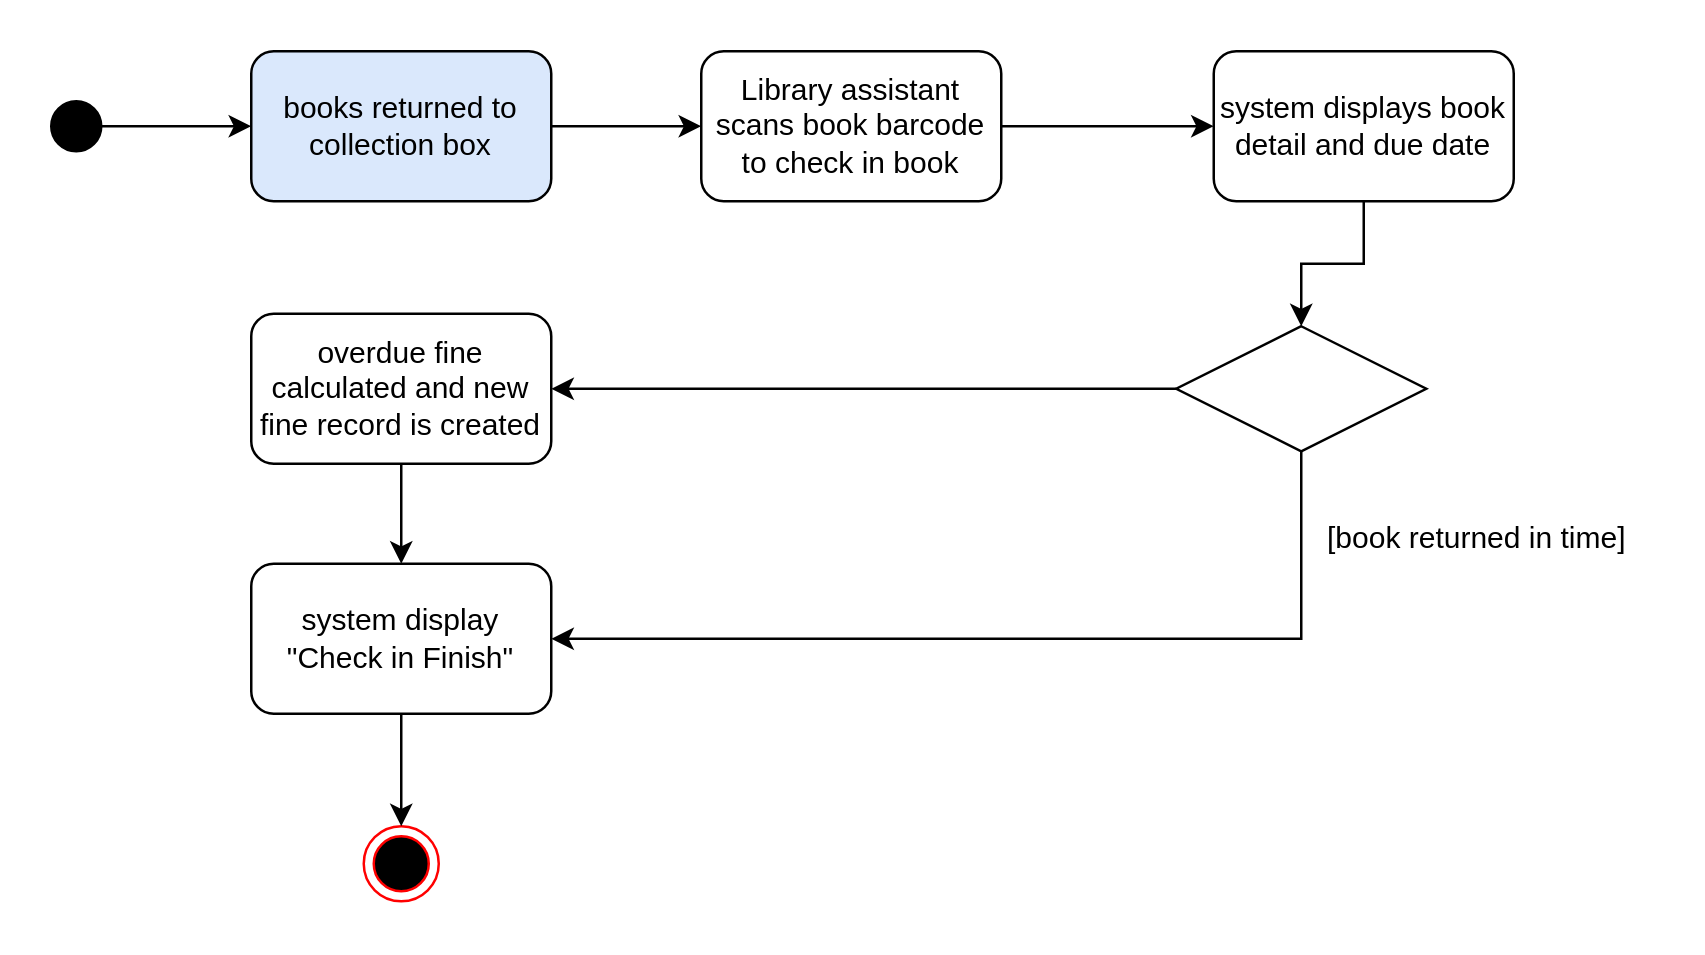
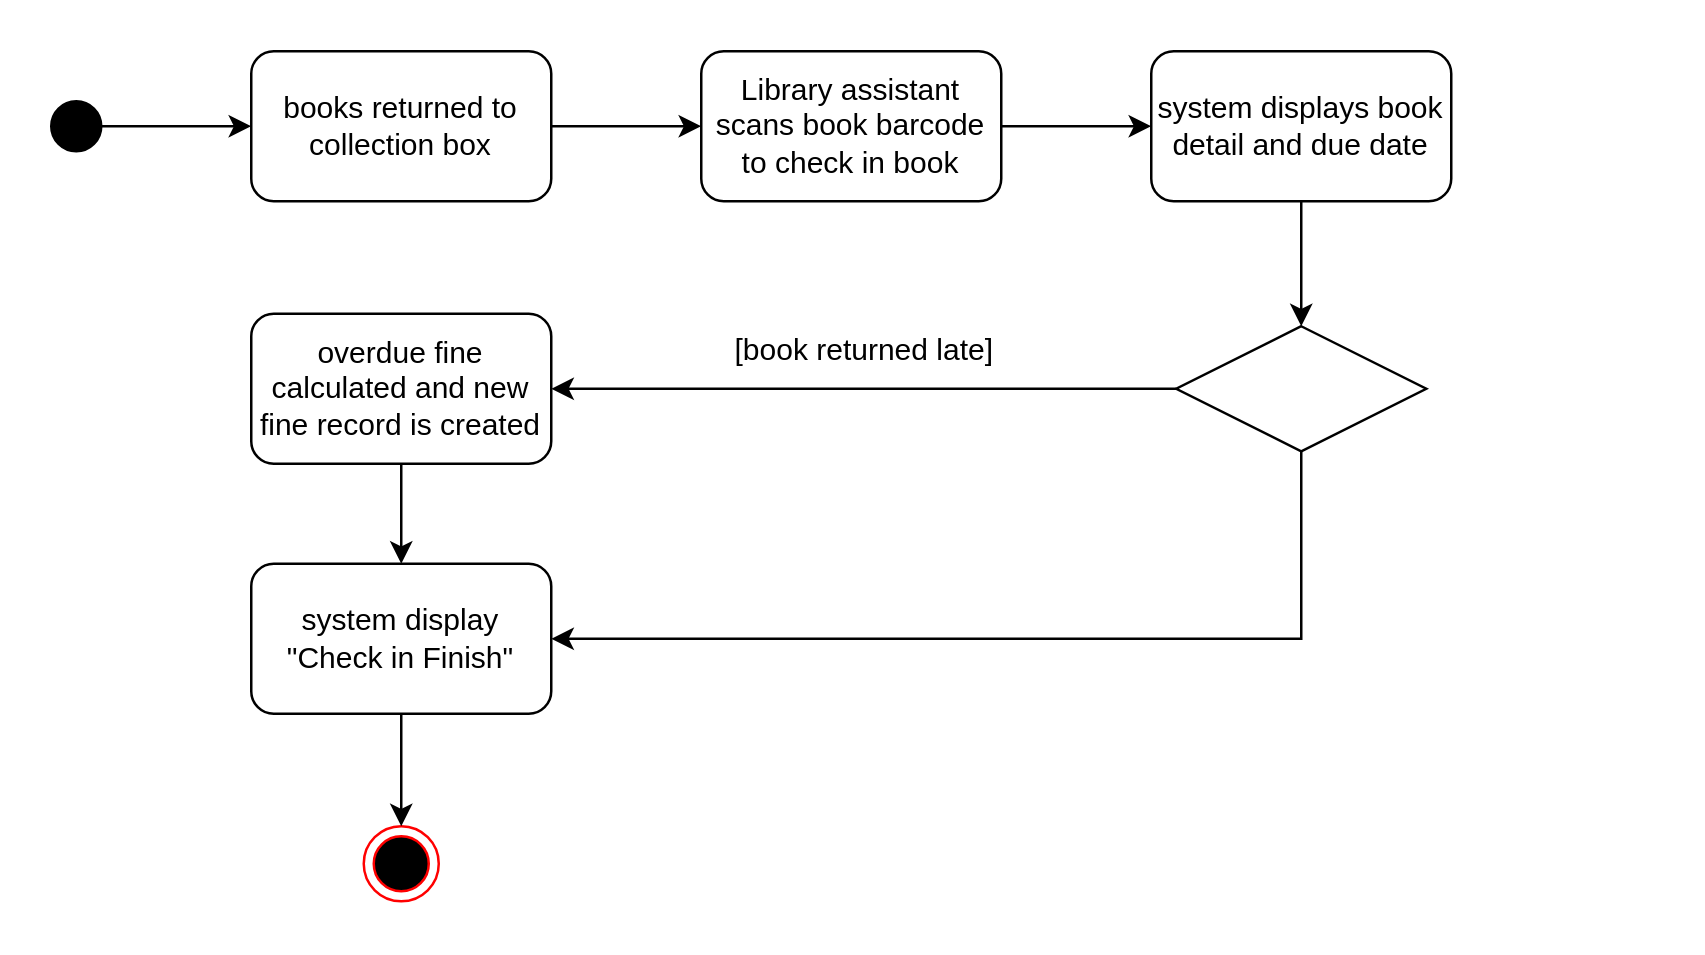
node "books returned to collection box": fillcolor #dae8fc -> #ffffff
node "system displays book detail and due date": moved (1364, 126) -> (1301, 126)
node "[book returned late]": added
node "[book returned in time]": removed
